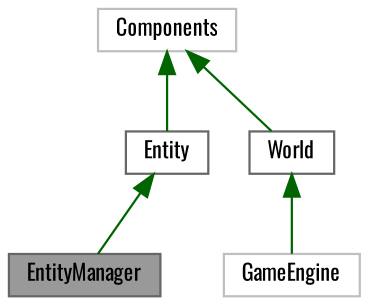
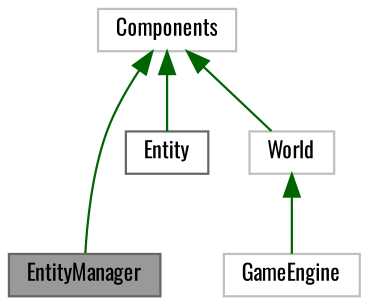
node "World": color gray40 -> grey75
edge "EntityManager" -> "Entity": now "EntityManager" -> "Components"
